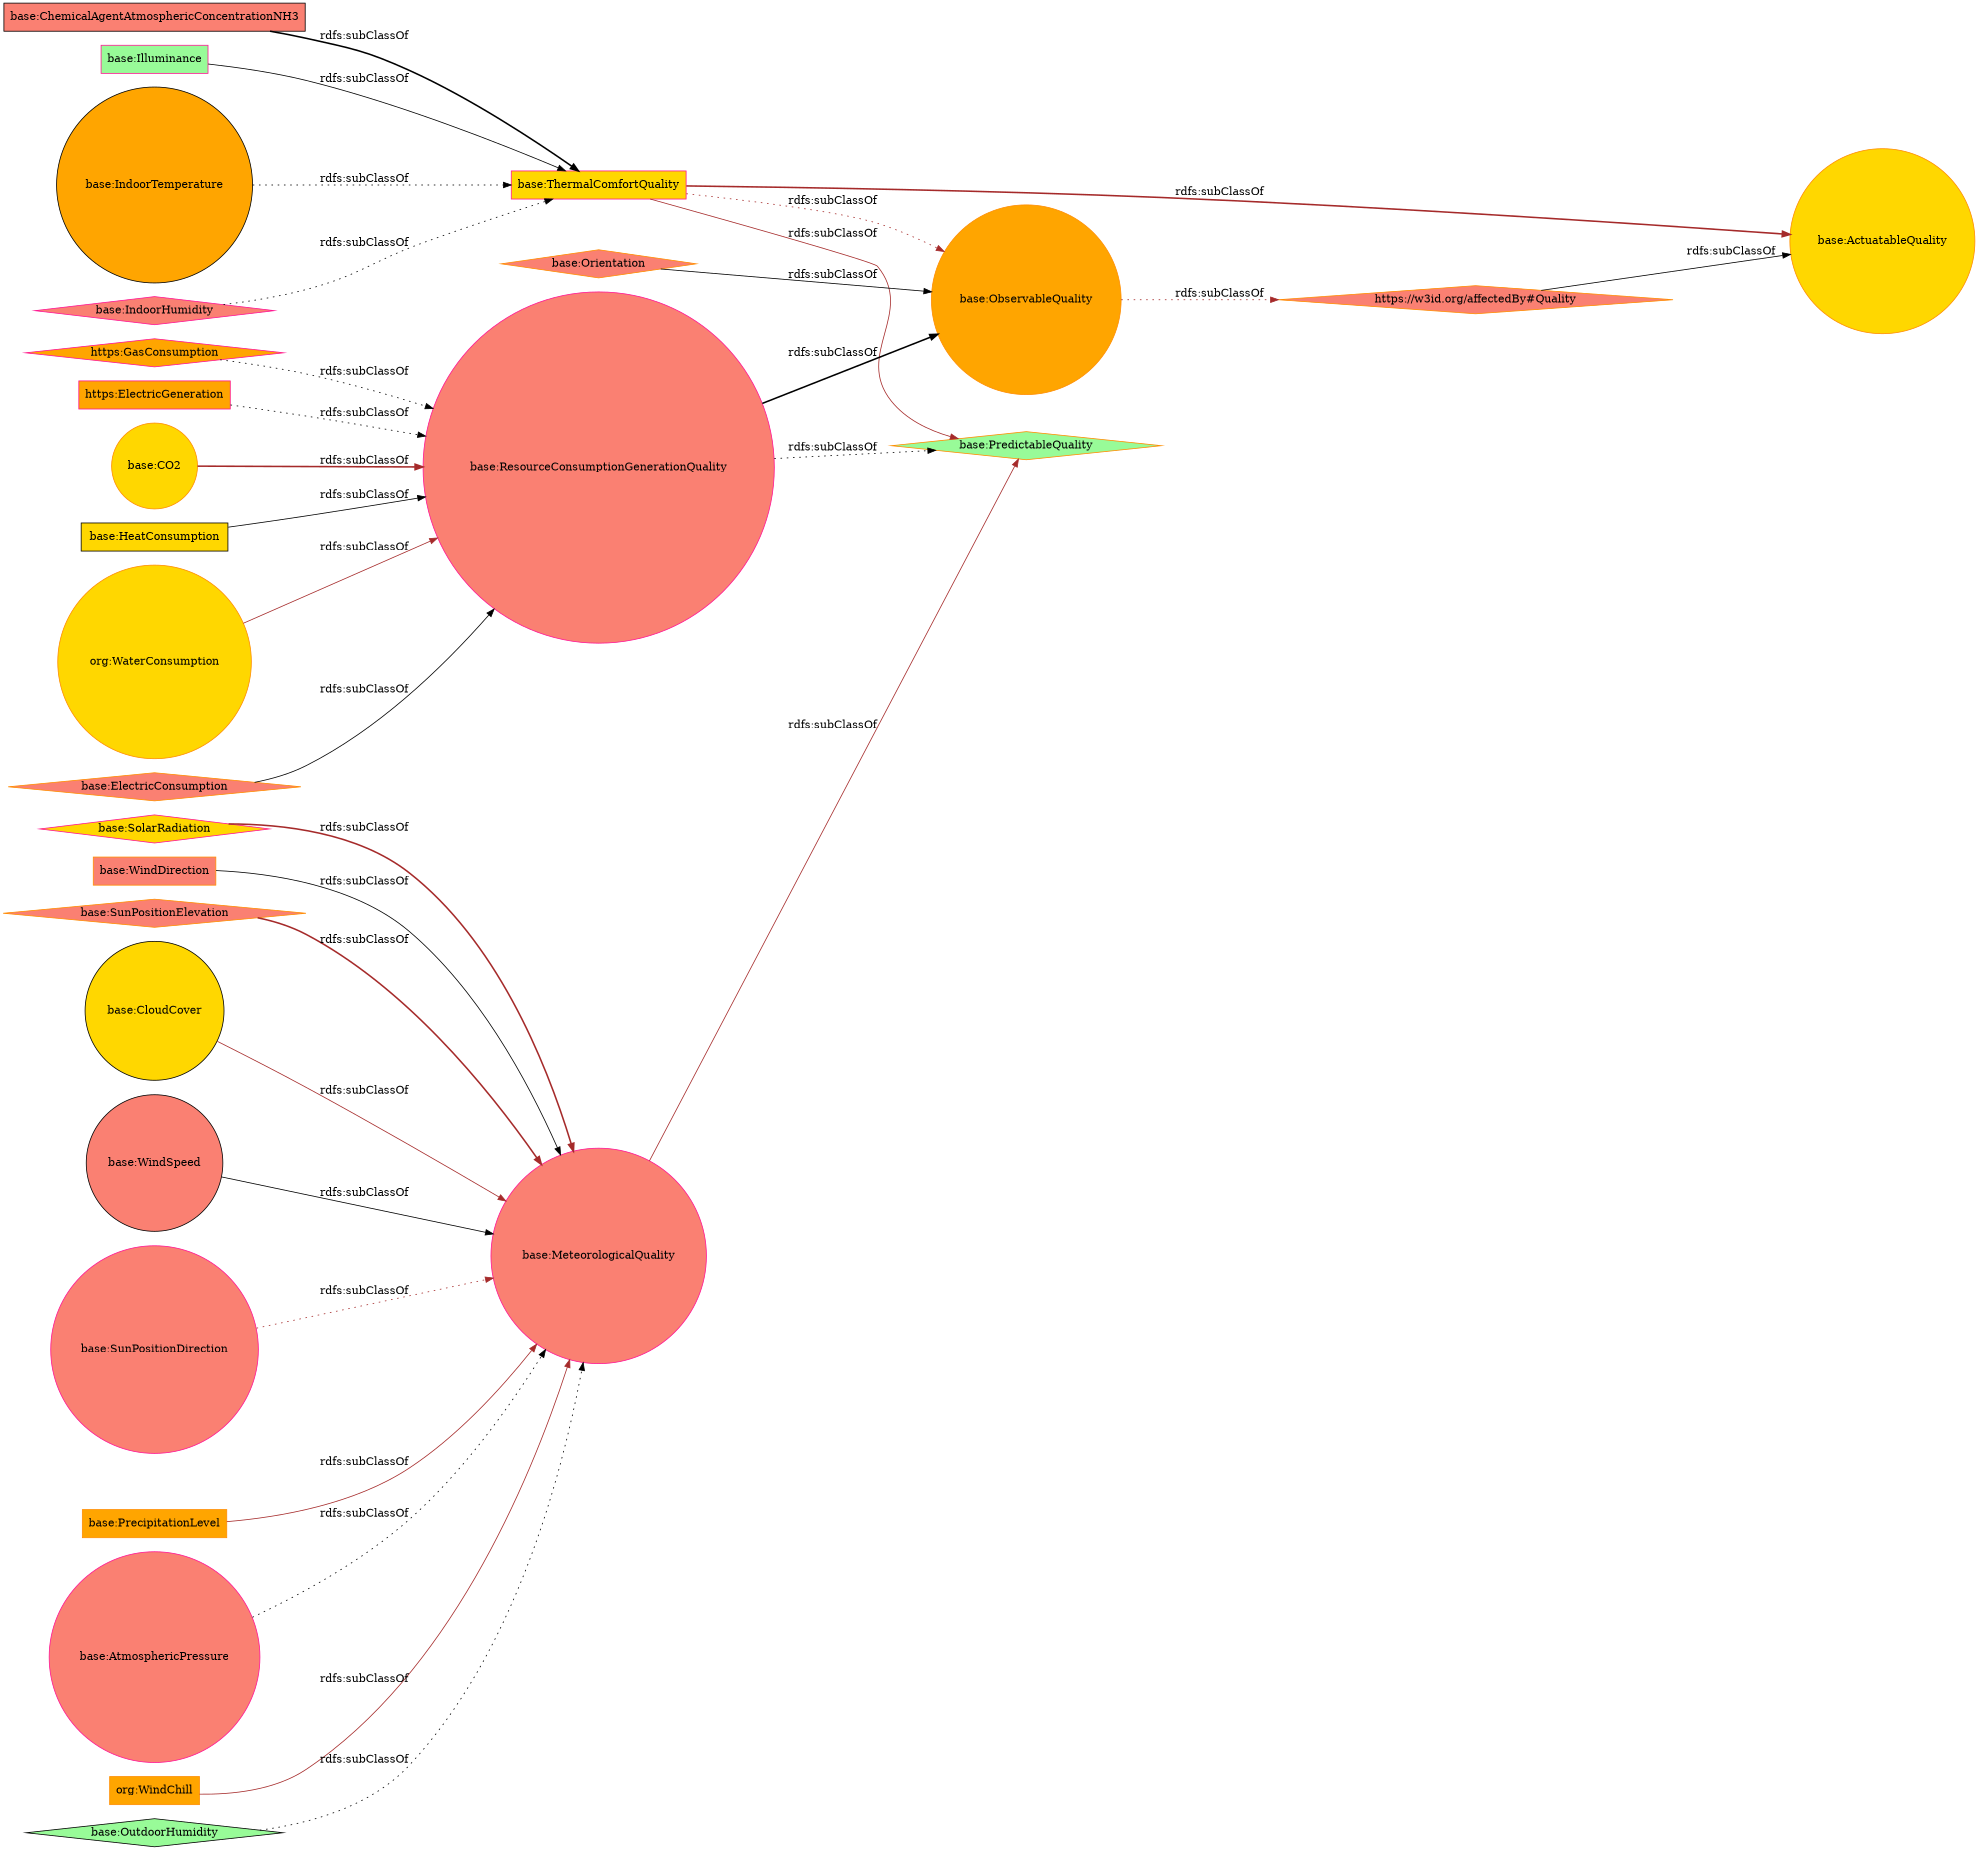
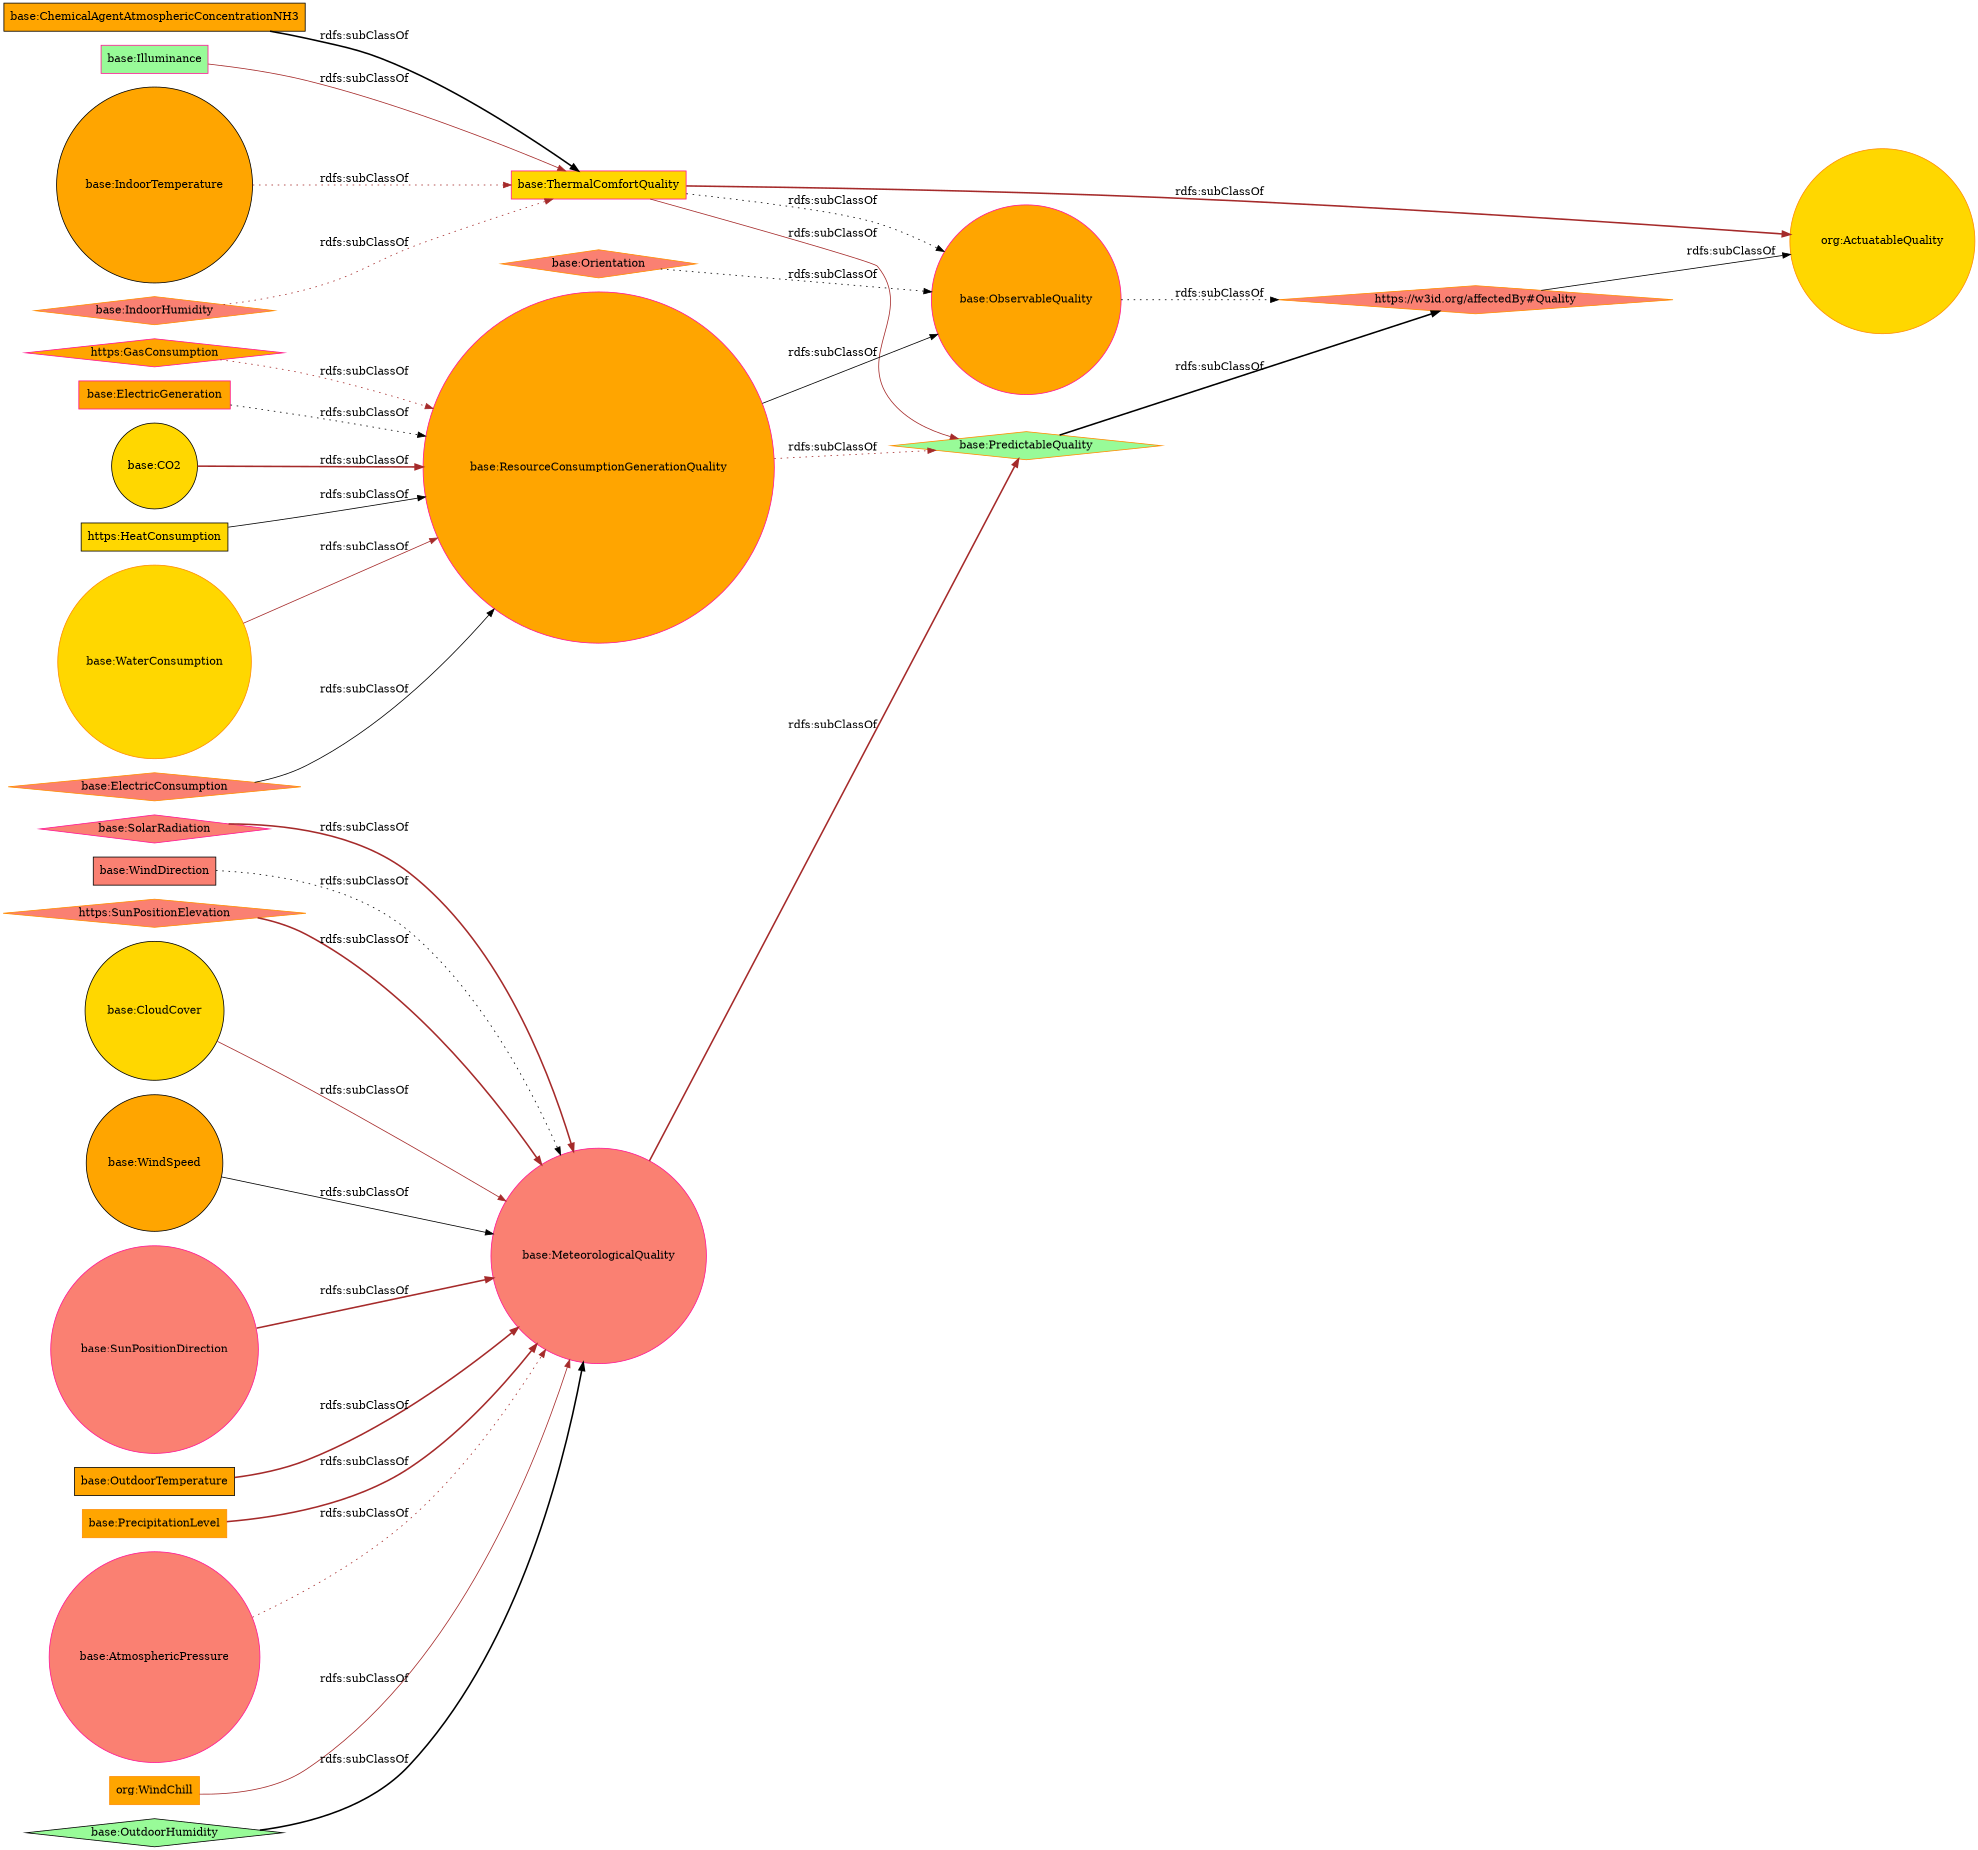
node "base:ChemicalAgentAtmosphericConcentrationNH3": fillcolor salmon -> orange
edge "base:Illuminance" -> "base:ThermalComfortQuality": color black -> brown
edge "base:IndoorTemperature" -> "base:ThermalComfortQuality": color black -> brown
edge "base:ThermalComfortQuality" -> "base:ObservableQuality": color brown -> black
node "base:ActuatableQuality": label "base:ActuatableQuality" -> "org:ActuatableQuality"
edge "base:IndoorHumidity" -> "base:ThermalComfortQuality": color black -> brown
edge "base:Orientation" -> "base:ObservableQuality": style solid -> dotted
node "base:ObservableQuality": color darkorange -> deeppink
edge "base:ObservableQuality" -> "https://w3id.org/affectedBy#Quality": color brown -> black
node "base:IndoorHumidity": color deeppink -> darkorange
edge "base:ResourceConsumptionGenerationQuality" -> "base:ObservableQuality": style bold -> solid
edge "base:PredictableQuality" -> "https://w3id.org/affectedBy#Quality": added, label "rdfs:subClassOf"
edge "https:GasConsumption" -> "base:ResourceConsumptionGenerationQuality": color black -> brown
node "https:ElectricGeneration": label "https:ElectricGeneration" -> "base:ElectricGeneration"
edge "base:ResourceConsumptionGenerationQuality" -> "base:PredictableQuality": color black -> brown
node "base:CO2": color darkorange -> black
node "base:ResourceConsumptionGenerationQuality": fillcolor salmon -> orange
node "base:HeatConsumption": label "base:HeatConsumption" -> "https:HeatConsumption"
node "org:WaterConsumption": label "org:WaterConsumption" -> "base:WaterConsumption"
edge "base:MeteorologicalQuality" -> "base:PredictableQuality": style solid -> bold
node "base:SolarRadiation": fillcolor gold -> salmon
node "base:WindDirection": color darkorange -> black
node "base:SunPositionElevation": label "base:SunPositionElevation" -> "https:SunPositionElevation"
edge "base:WindDirection" -> "base:MeteorologicalQuality": style solid -> dotted
node "base:WindSpeed": fillcolor salmon -> orange
edge "base:SunPositionDirection" -> "base:MeteorologicalQuality": style dotted -> bold
edge "base:PrecipitationLevel" -> "base:MeteorologicalQuality": style solid -> bold
node "base:OutdoorTemperature": added
edge "base:AtmosphericPressure" -> "base:MeteorologicalQuality": color black -> brown
edge "base:OutdoorHumidity" -> "base:MeteorologicalQuality": style dotted -> bold
